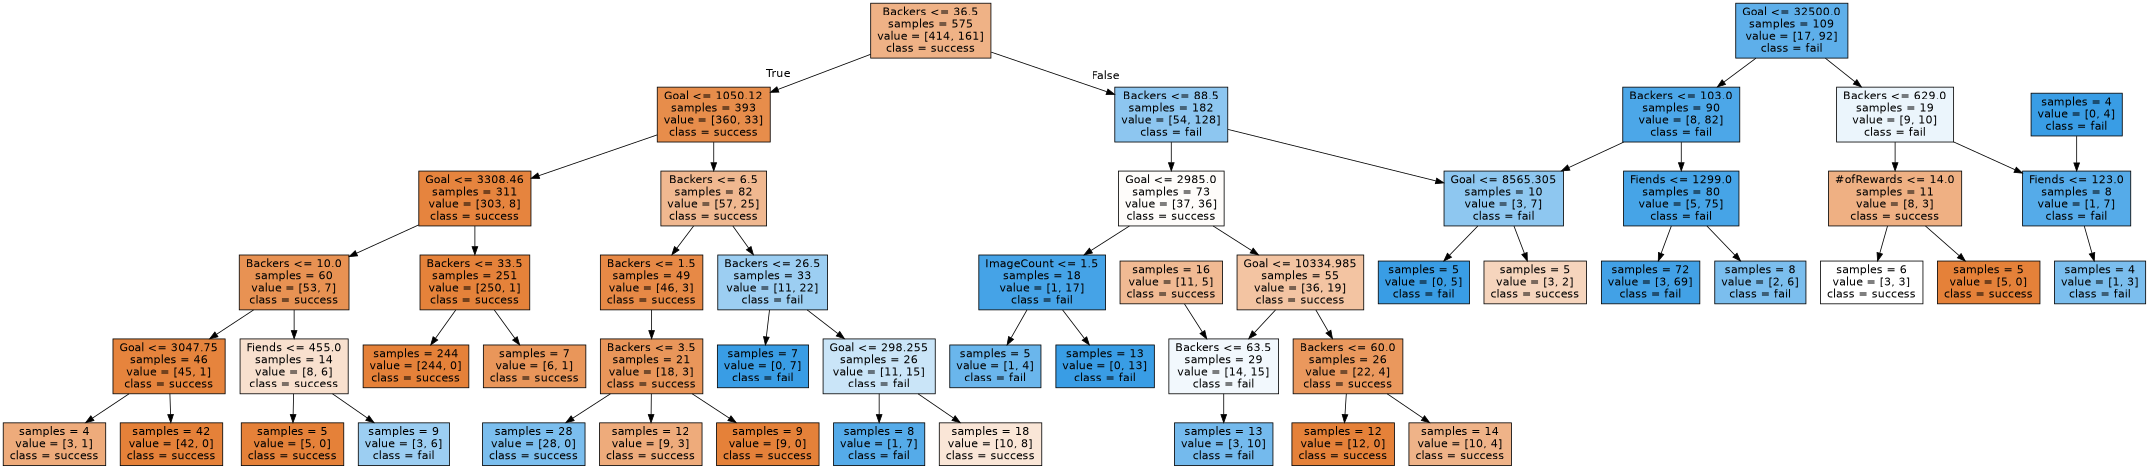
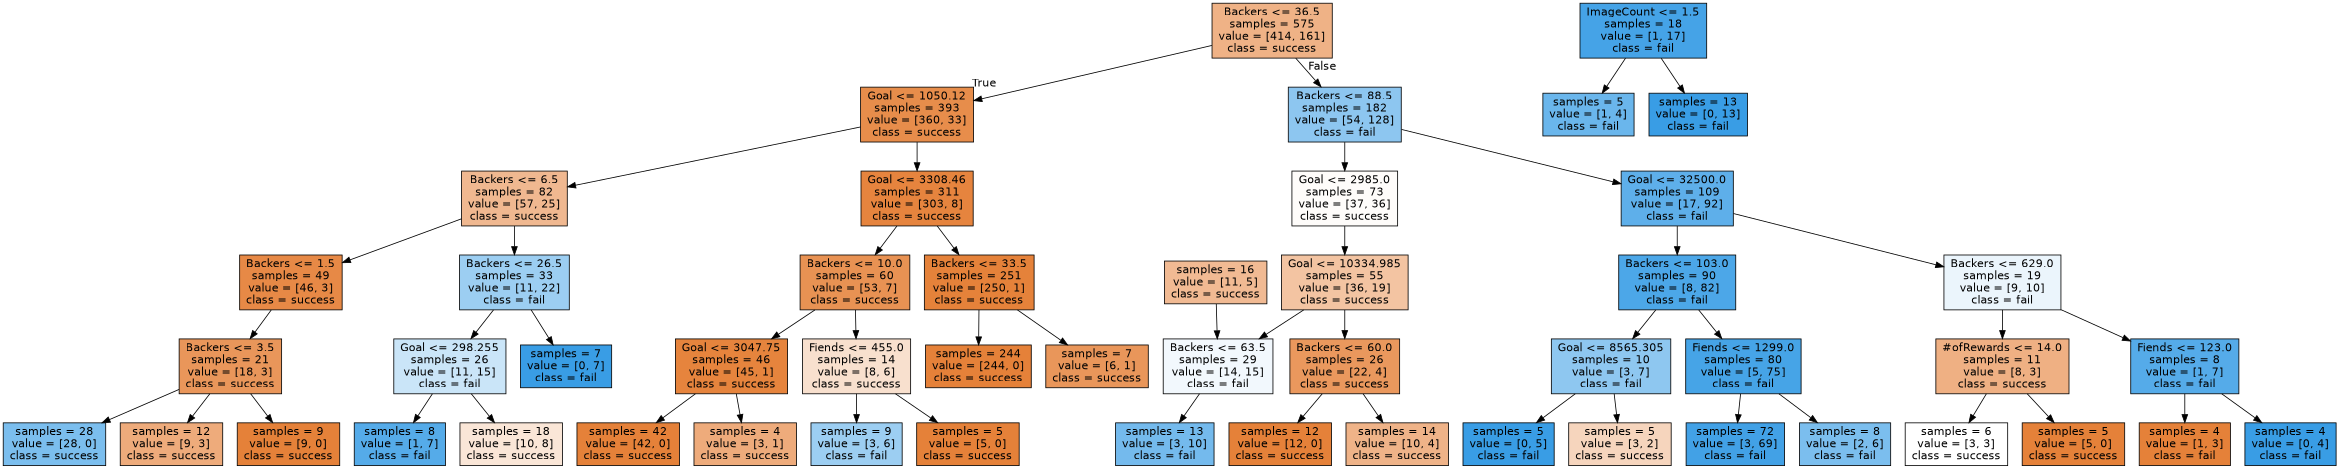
edge "samples = 4 value = [0, 4] class = fail" -> "Fiends <= 123.0 samples = 8 value = [1, 7] class = fail": reversed
edge "Backers <= 88.5 samples = 182 value = [54, 128] class = fail" -> "Goal <= 8565.305 samples = 10 value = [3, 7] class = fail": now "Backers <= 88.5 samples = 182 value = [54, 128] class = fail" -> "Goal <= 32500.0 samples = 109 value = [17, 92] class = fail"
edge "Goal <= 2985.0 samples = 73 value = [37, 36] class = success" -> "ImageCount <= 1.5 samples = 18 value = [1, 17] class = fail": removed
node "samples = 4 value = [1, 3] class = fail": fillcolor #7bbeee -> #e58139
